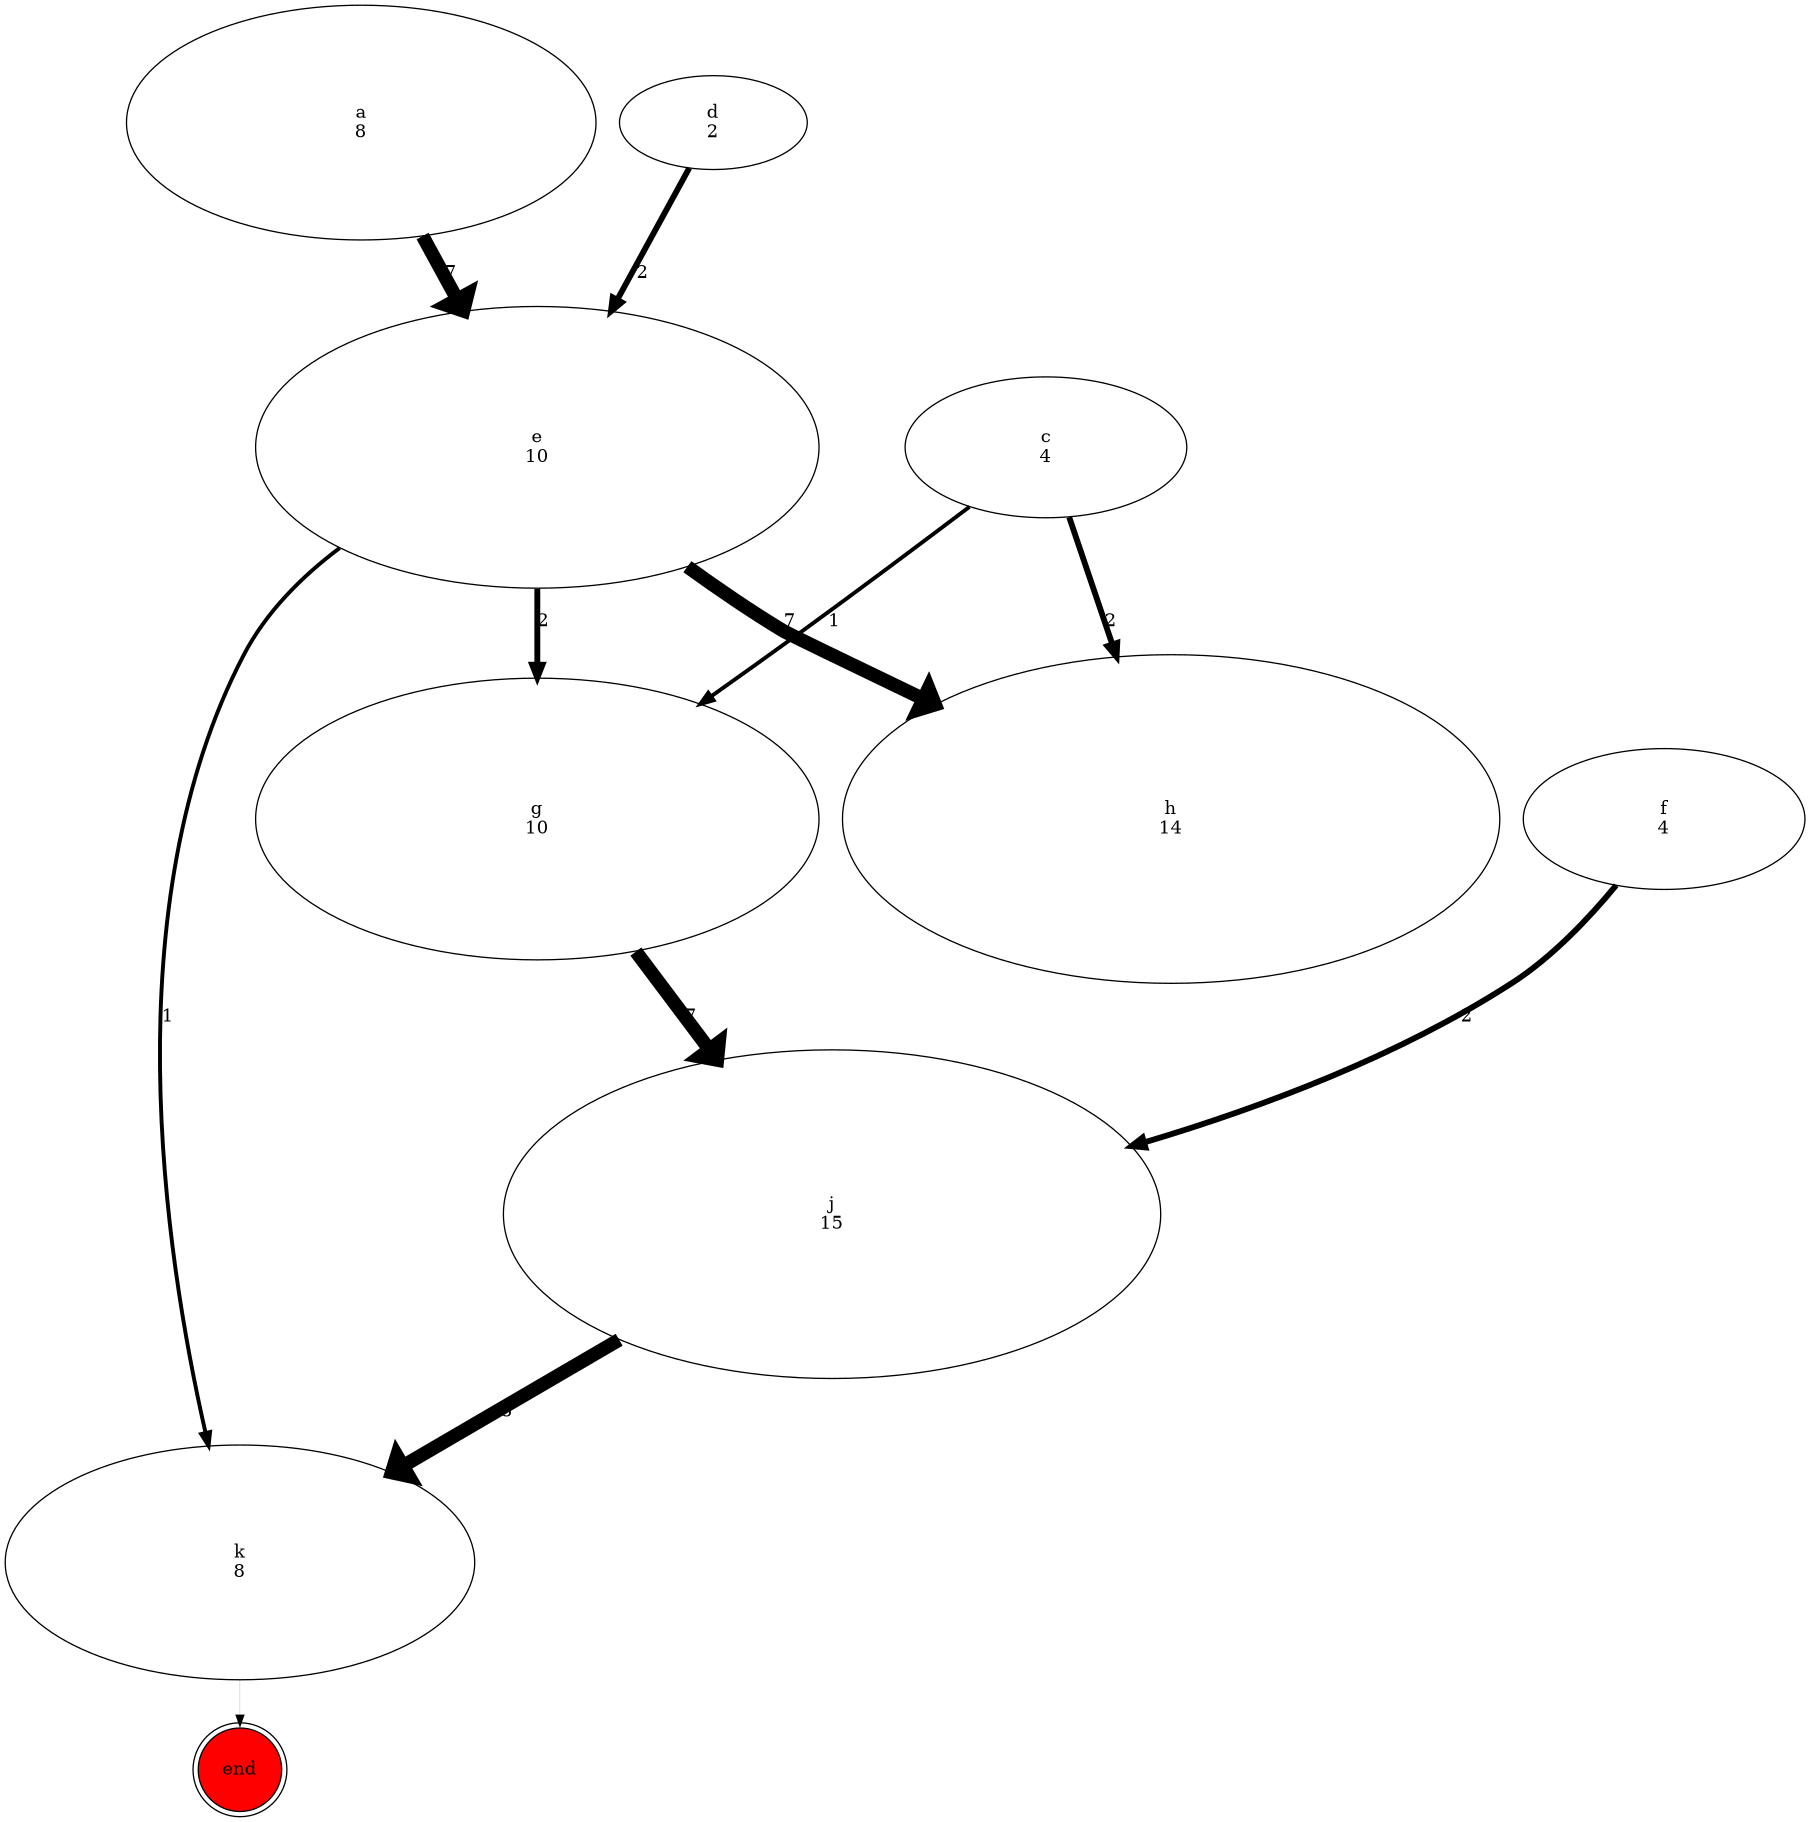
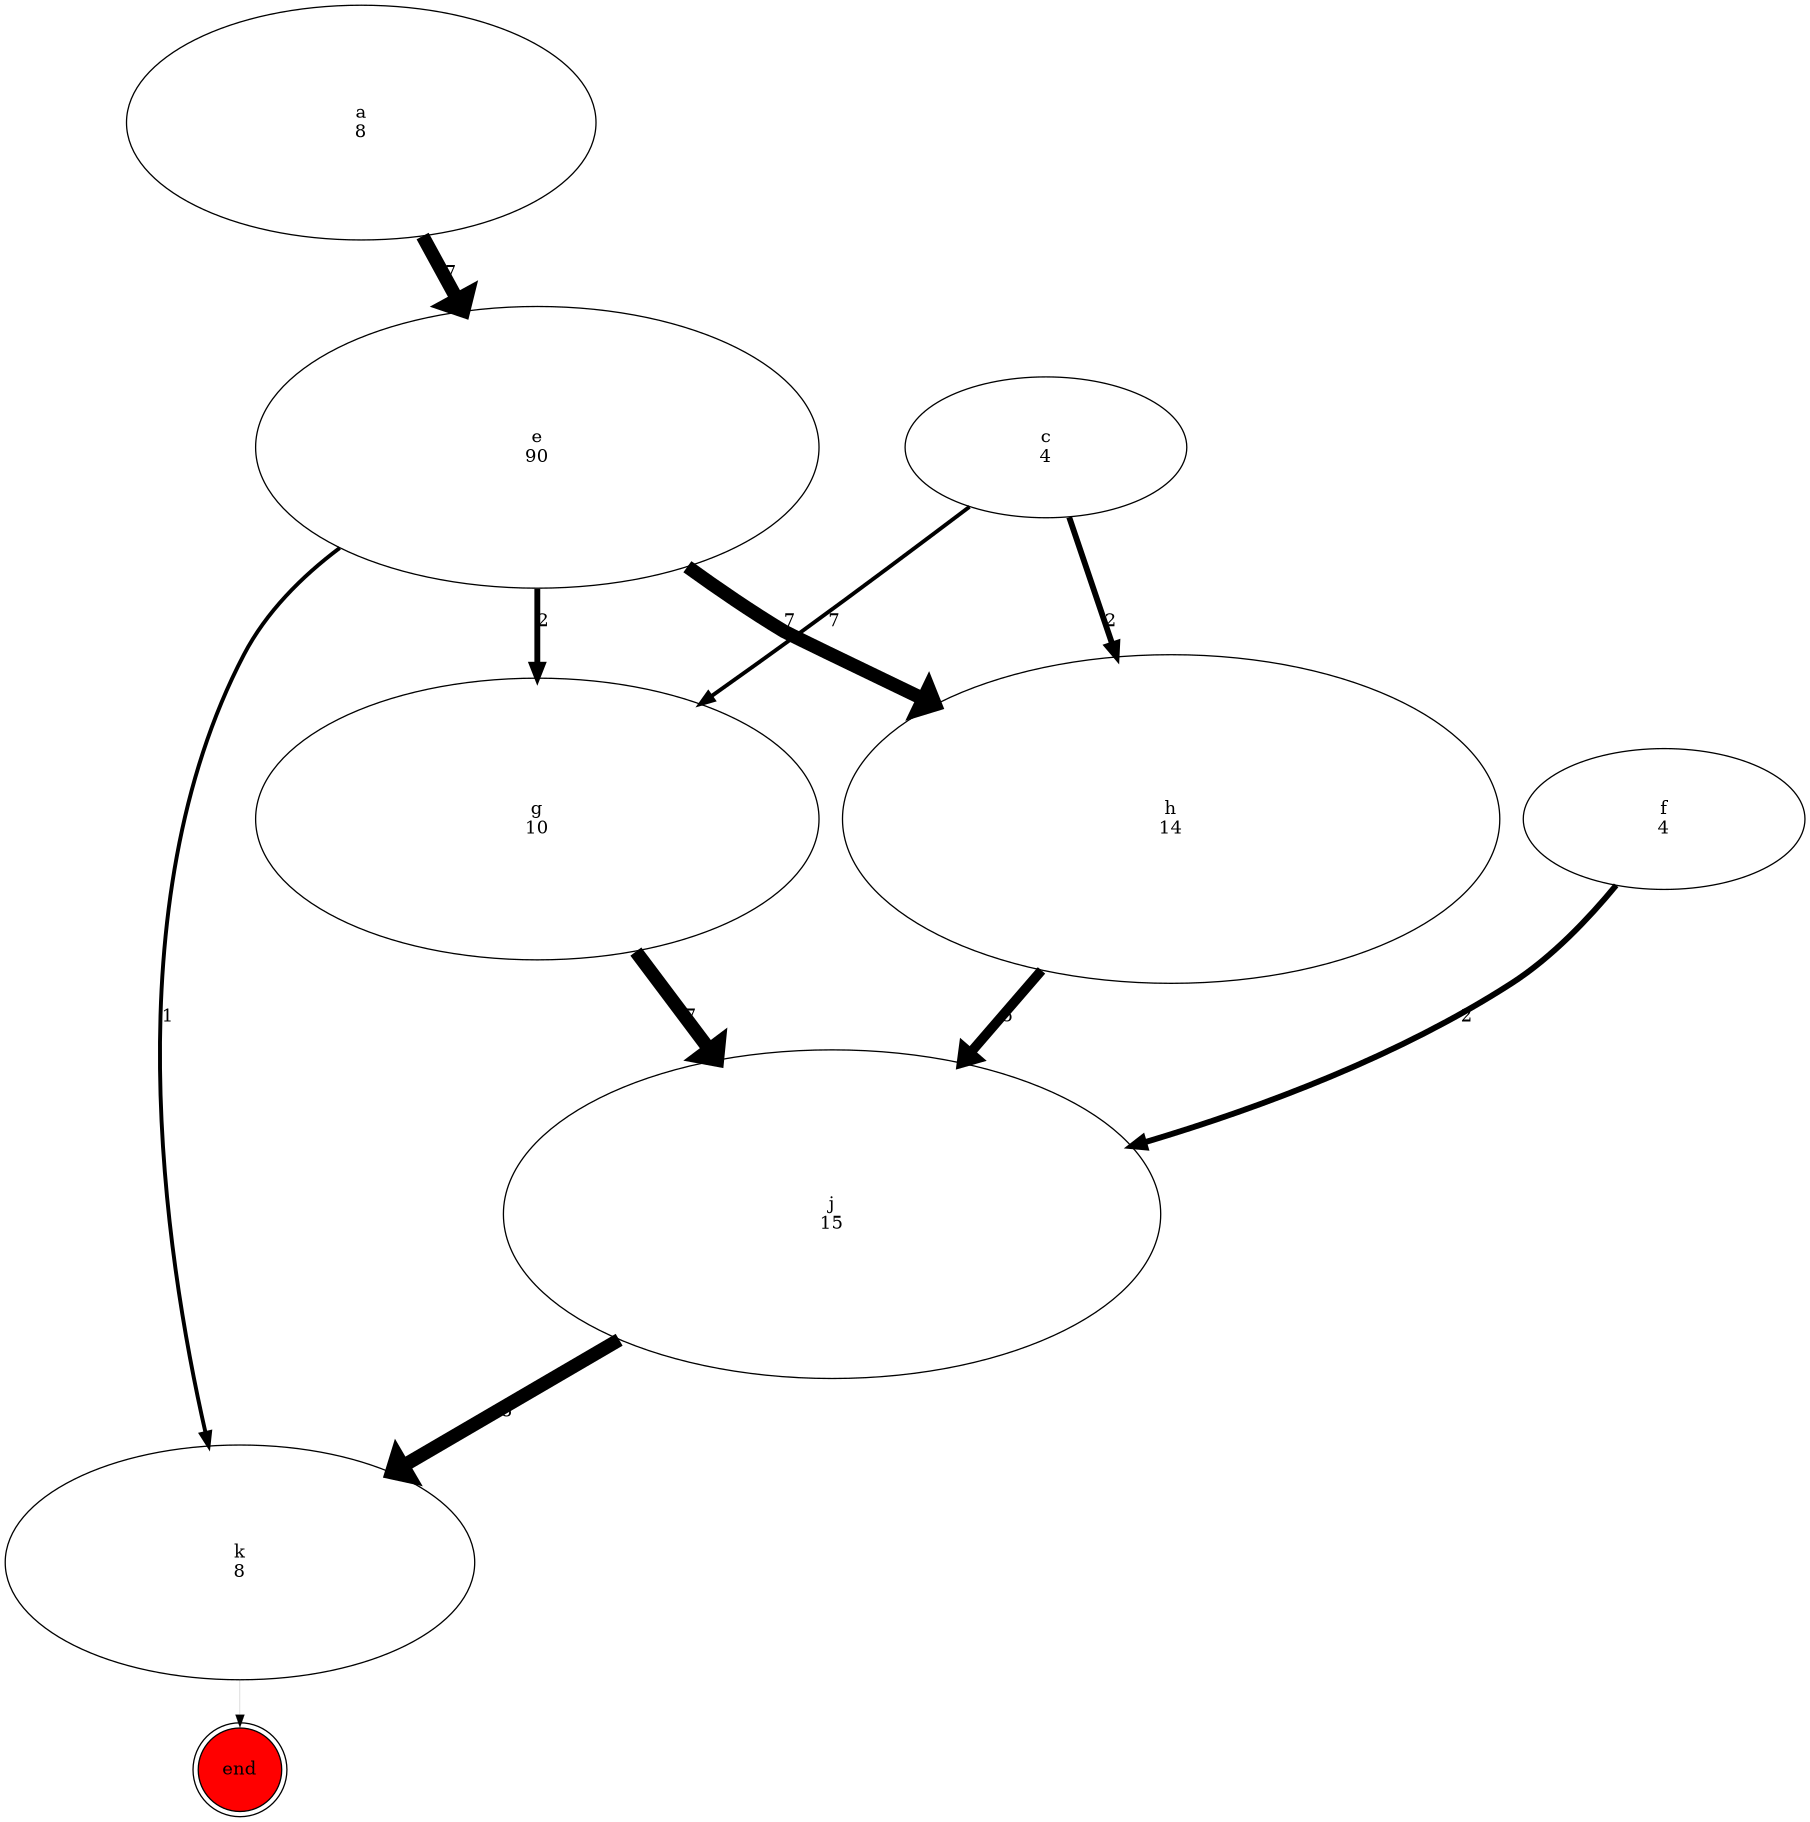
node "d 2": removed
node "e 10": label "e 10" -> "e 90"
edge "c 4" -> "g 10": label "1" -> "7"
edge "h 14" -> "j 15": added, label "5"
